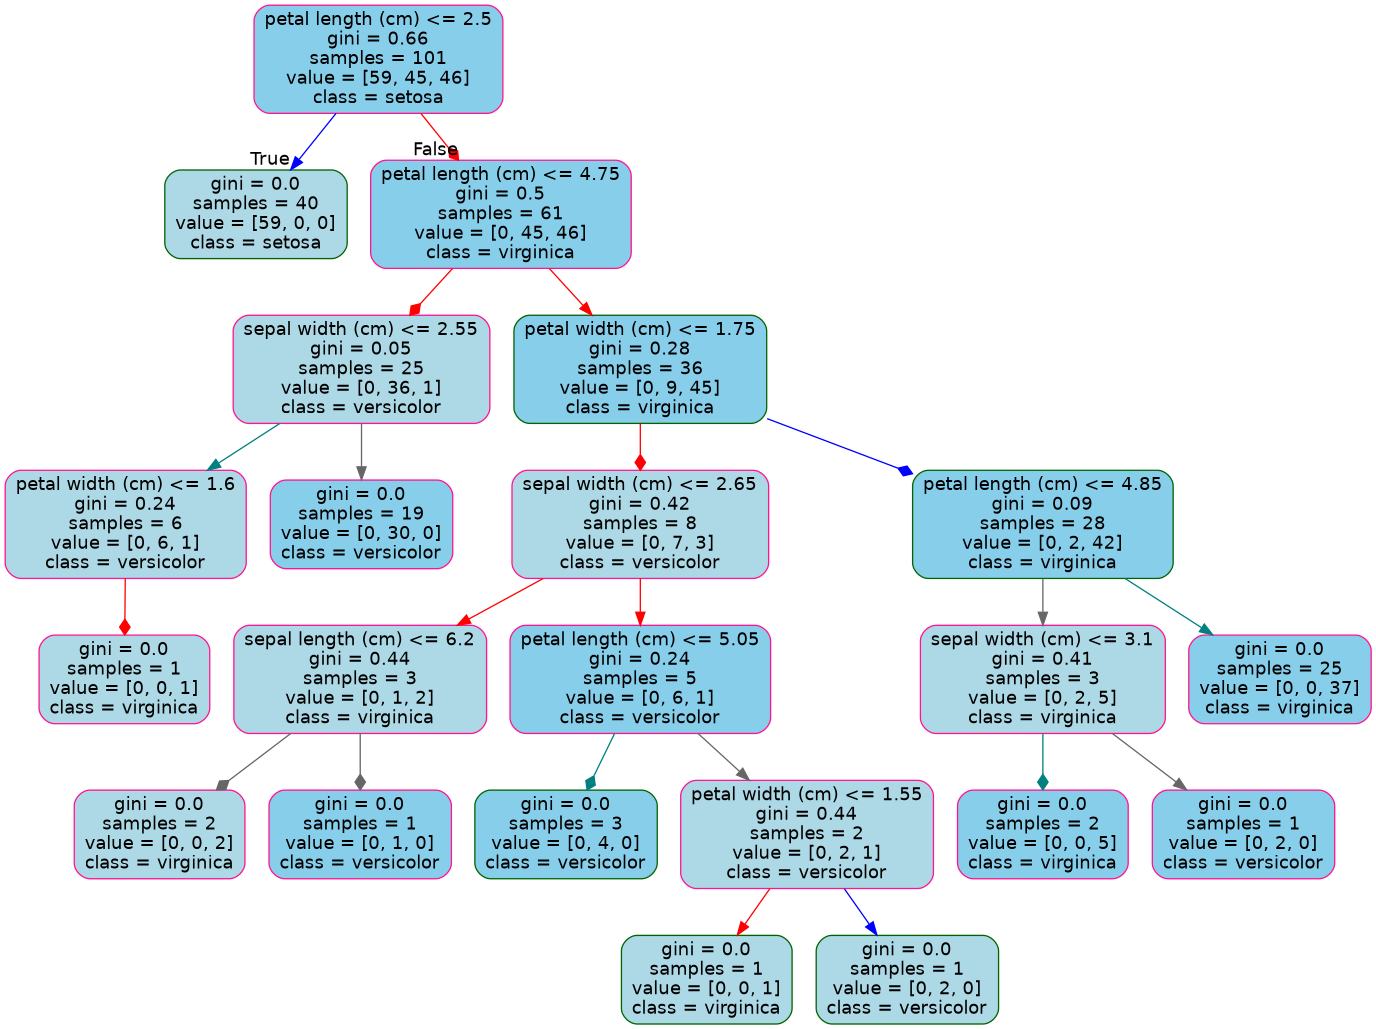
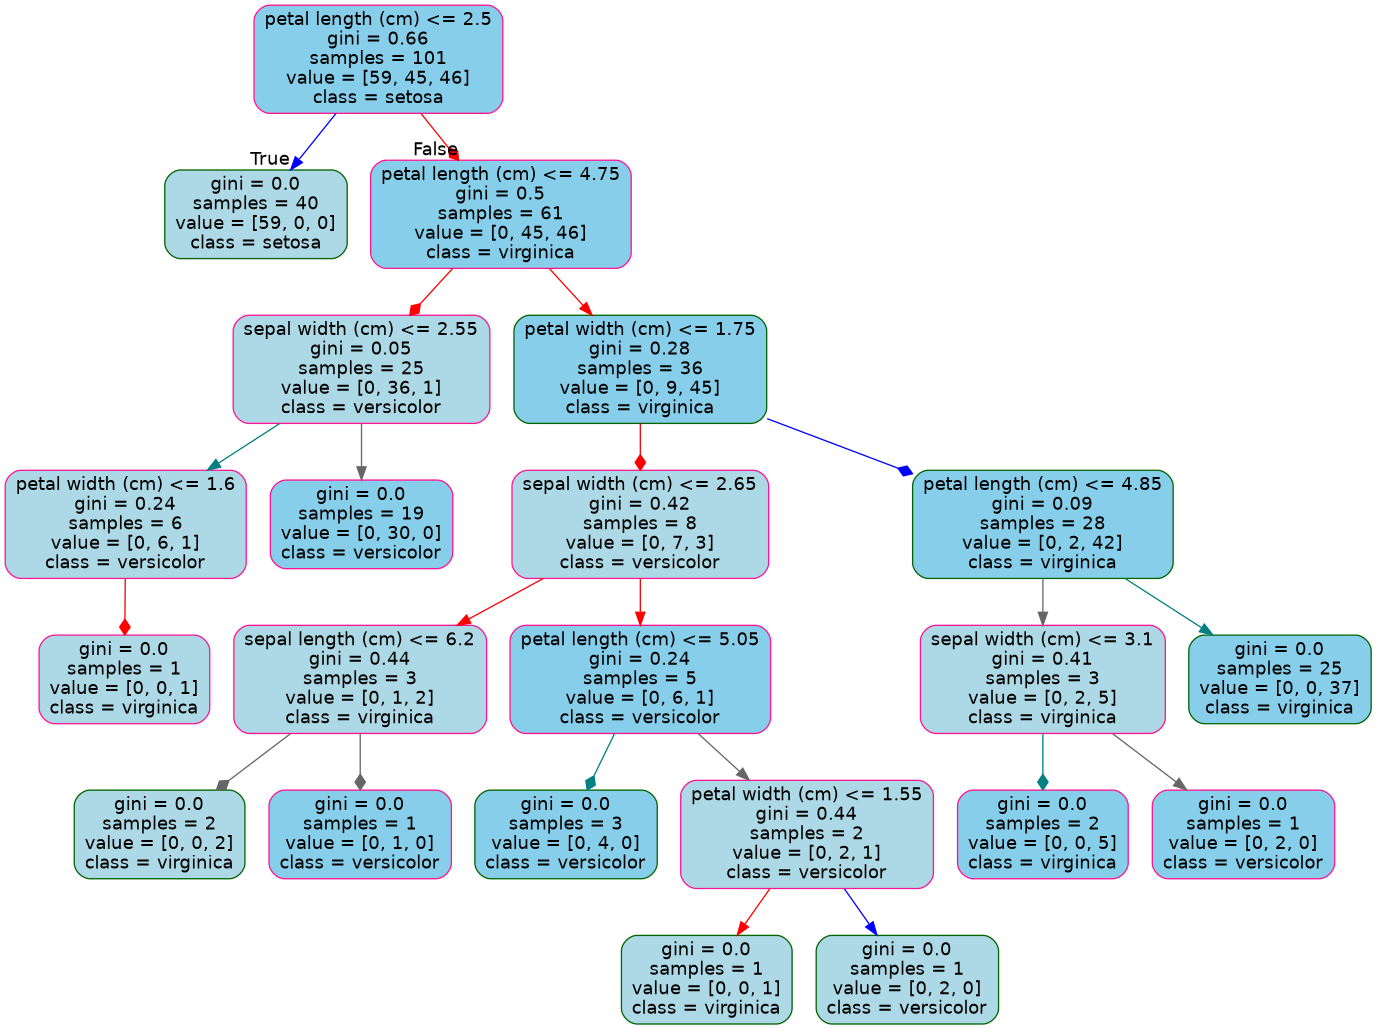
node "gini = 0.0 samples = 25 value = [0, 0, 37] class = virginica": color deeppink -> darkgreen
node "gini = 0.0 samples = 2 value = [0, 0, 2] class = virginica": color deeppink -> darkgreen
